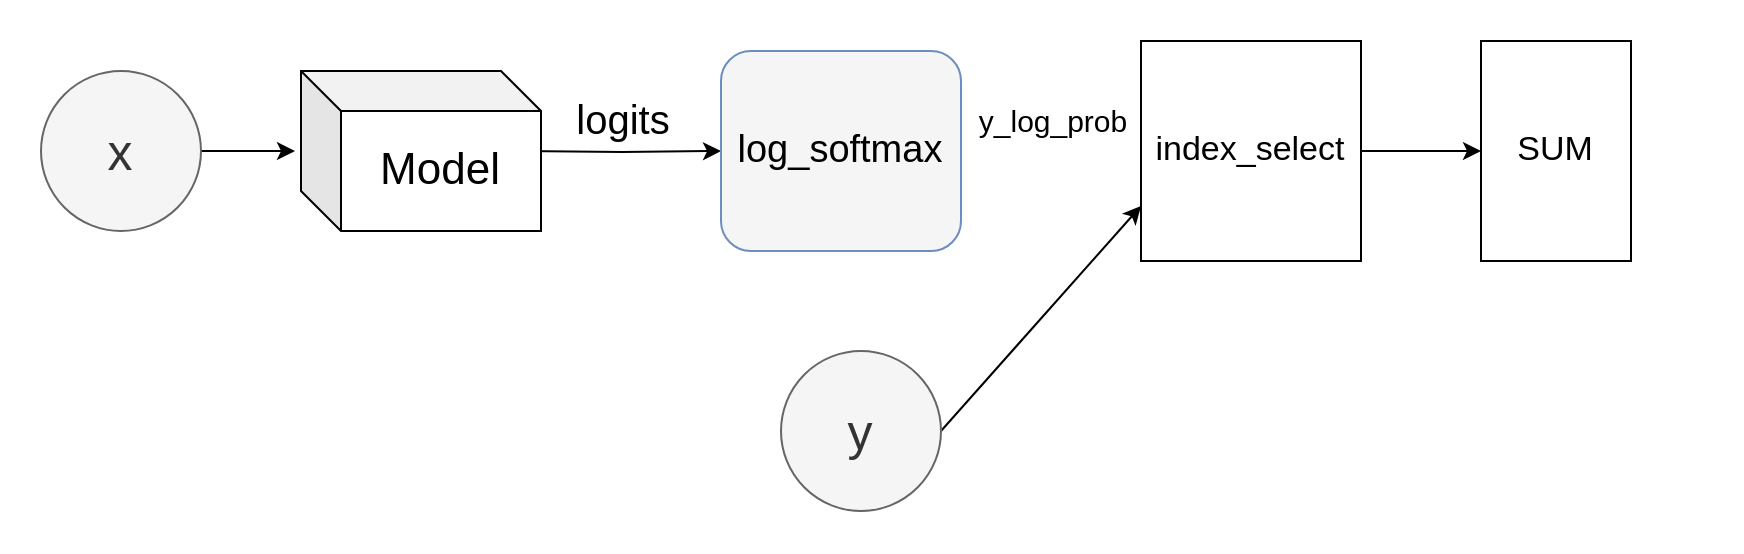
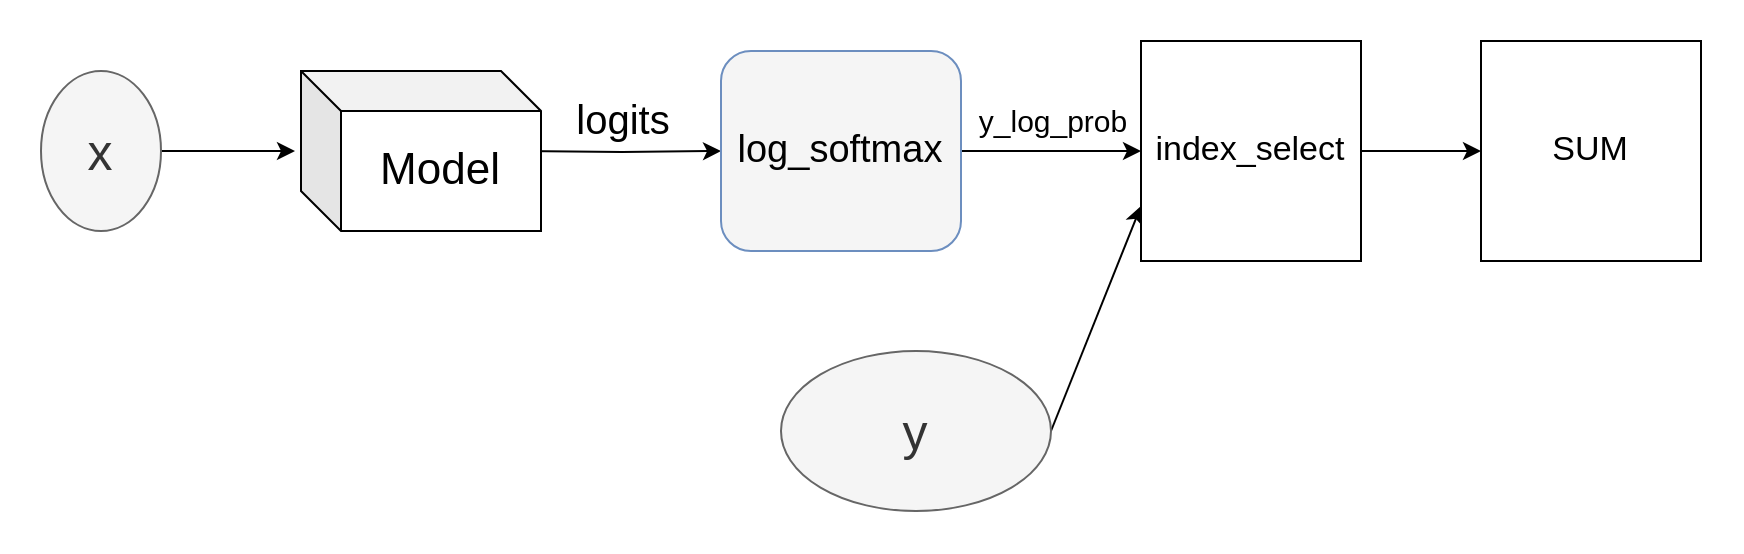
node "x": size 160x160 -> 120x160
edge "log_softmax" -> "index_select": added
node "SUM": size 150x220 -> 220x220
node "y": size 160x160 -> 270x160
